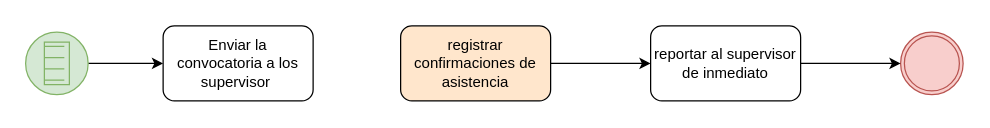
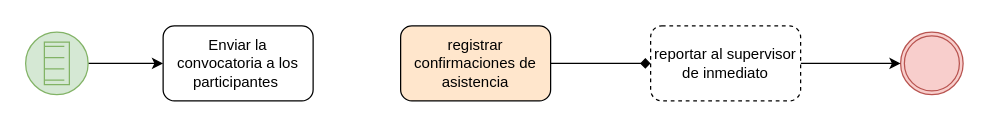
node "Enviar la convocatoria a los supervisor": label "Enviar la convocatoria a los supervisor" -> "Enviar la convocatoria a los participantes"
edge "registrar confirmaciones de asistencia" -> "reportar al supervisor de inmediato": arrowhead classic -> diamond
node "reportar al supervisor de inmediato": style solid -> dashed
